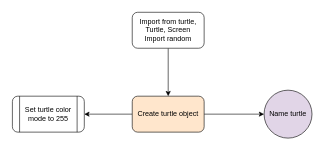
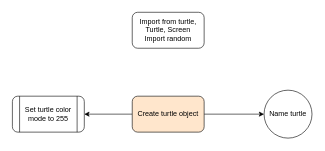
edge "Import from turtle, Turtle, Screen Import random" -> "Create turtle object": removed
node "Name turtle": fillcolor #e1d5e7 -> #ffffff
